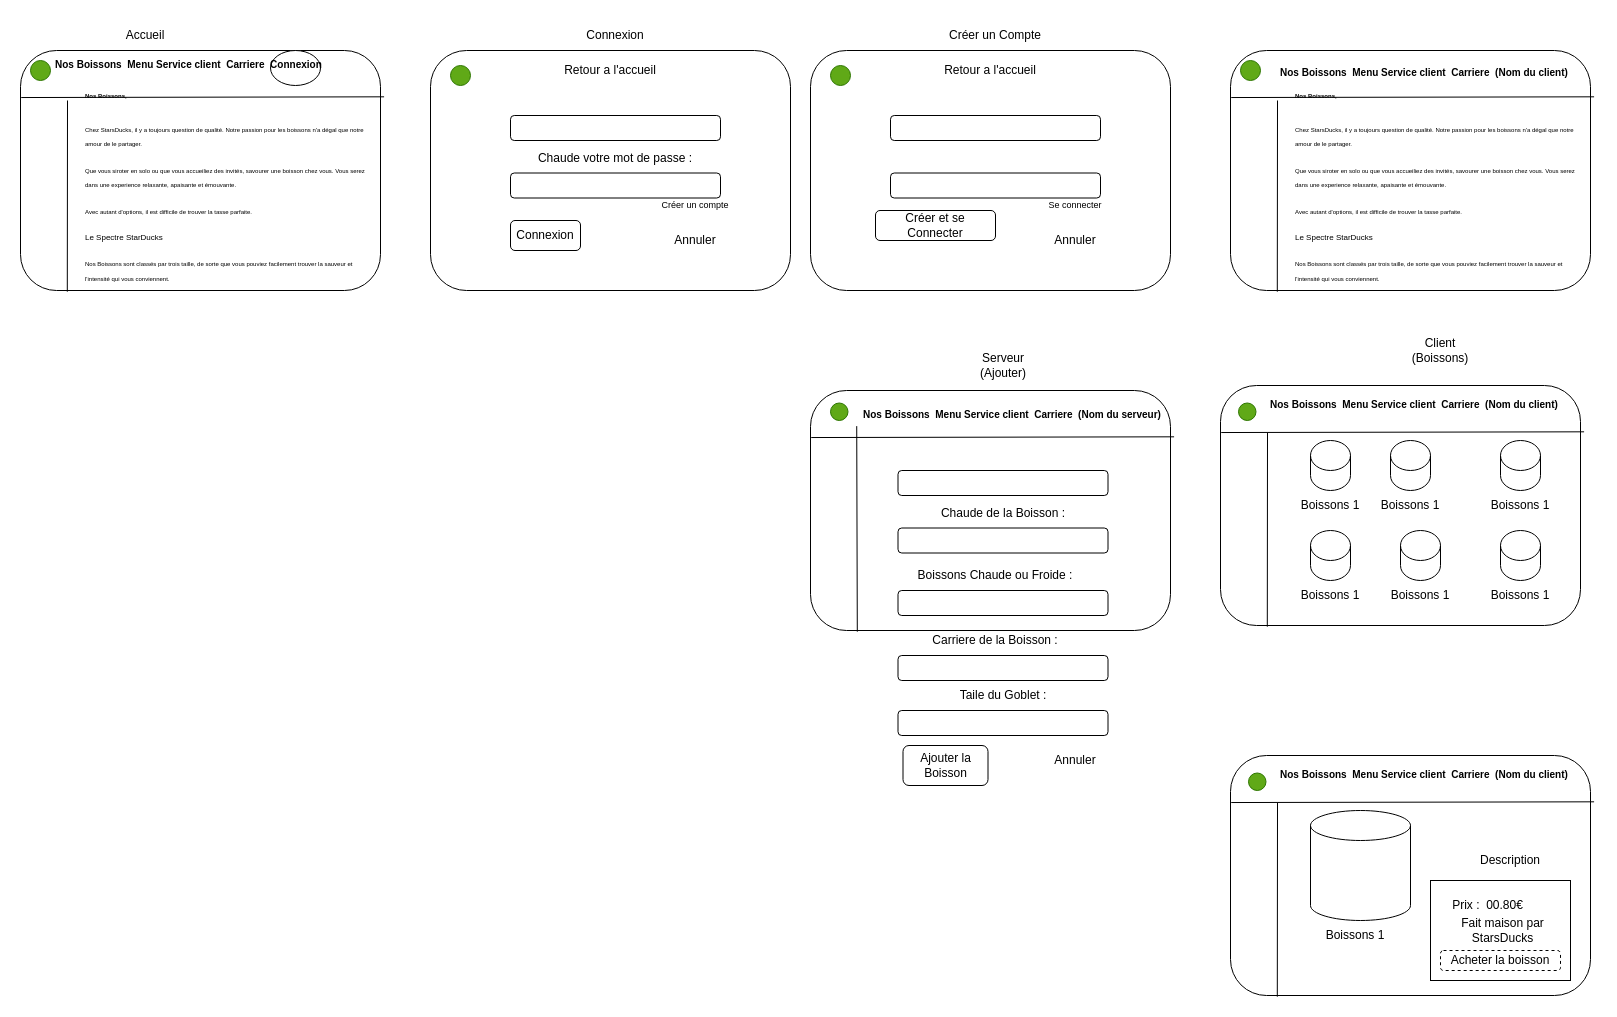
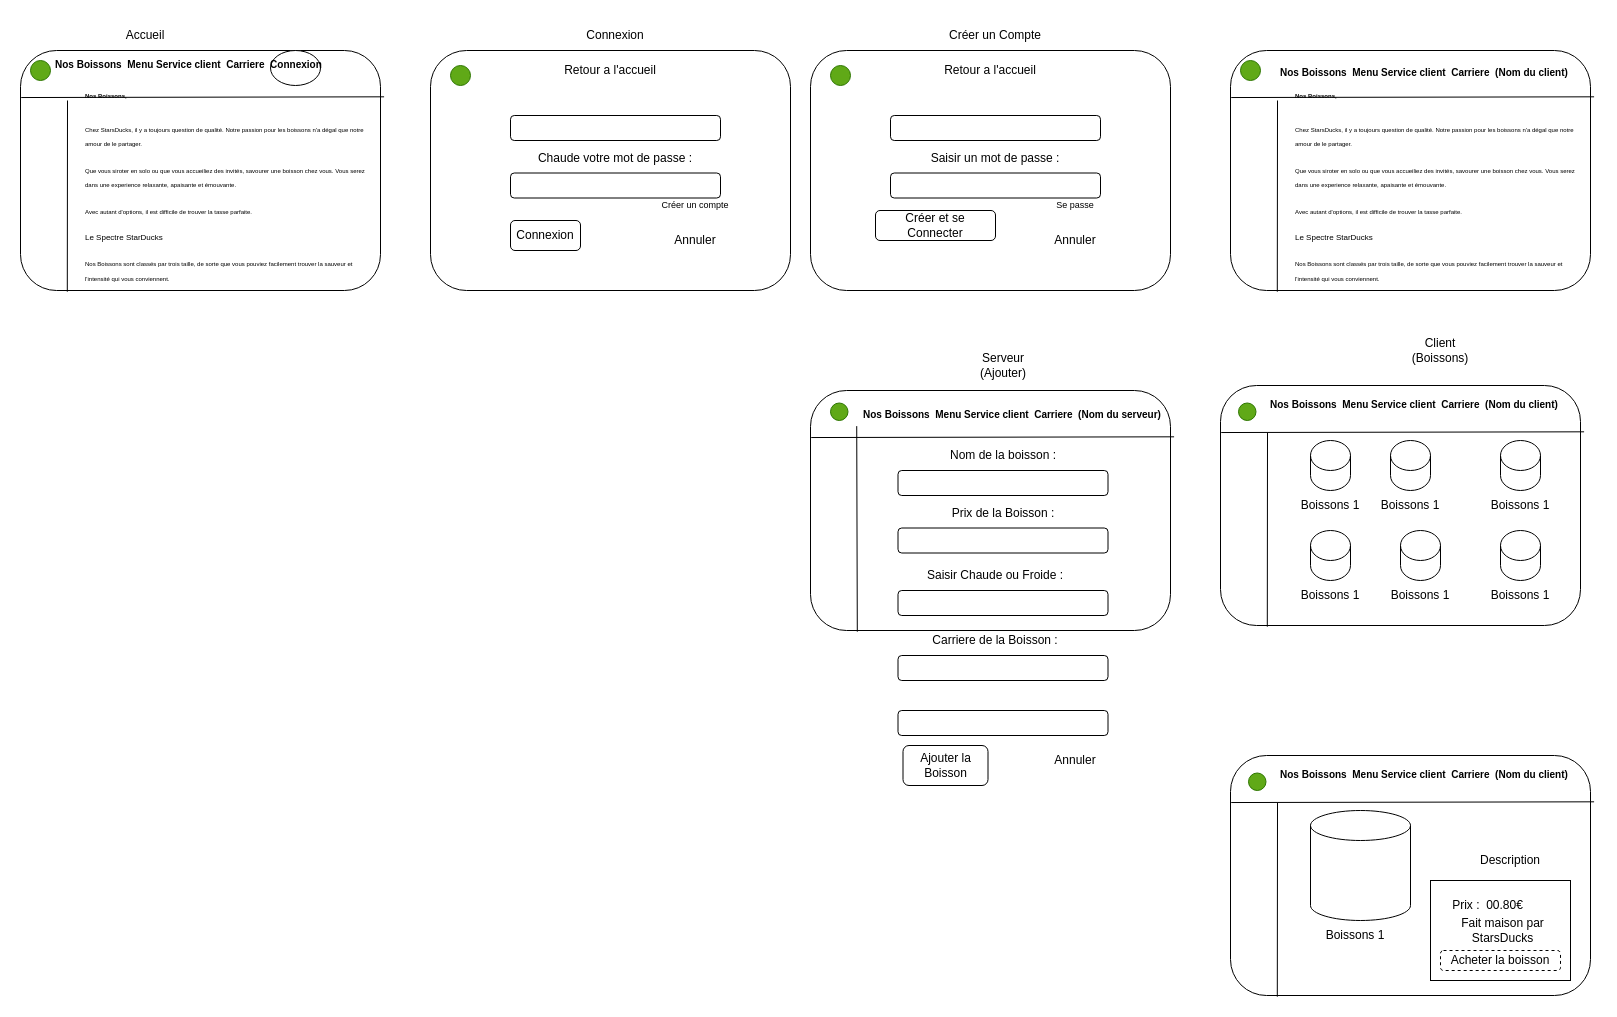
node "Saisir un mot de passe :": added
node "Se connecter": label "Se connecter" -> "Se passe"
node "Nom de la boisson :": added
node "Chaude de la Boisson :": label "Chaude de la Boisson :" -> "Prix de la Boisson :"
node "Boissons Chaude ou Froide :": label "Boissons Chaude ou Froide :" -> "Saisir Chaude ou Froide :"
node "Taile du Goblet :": removed
